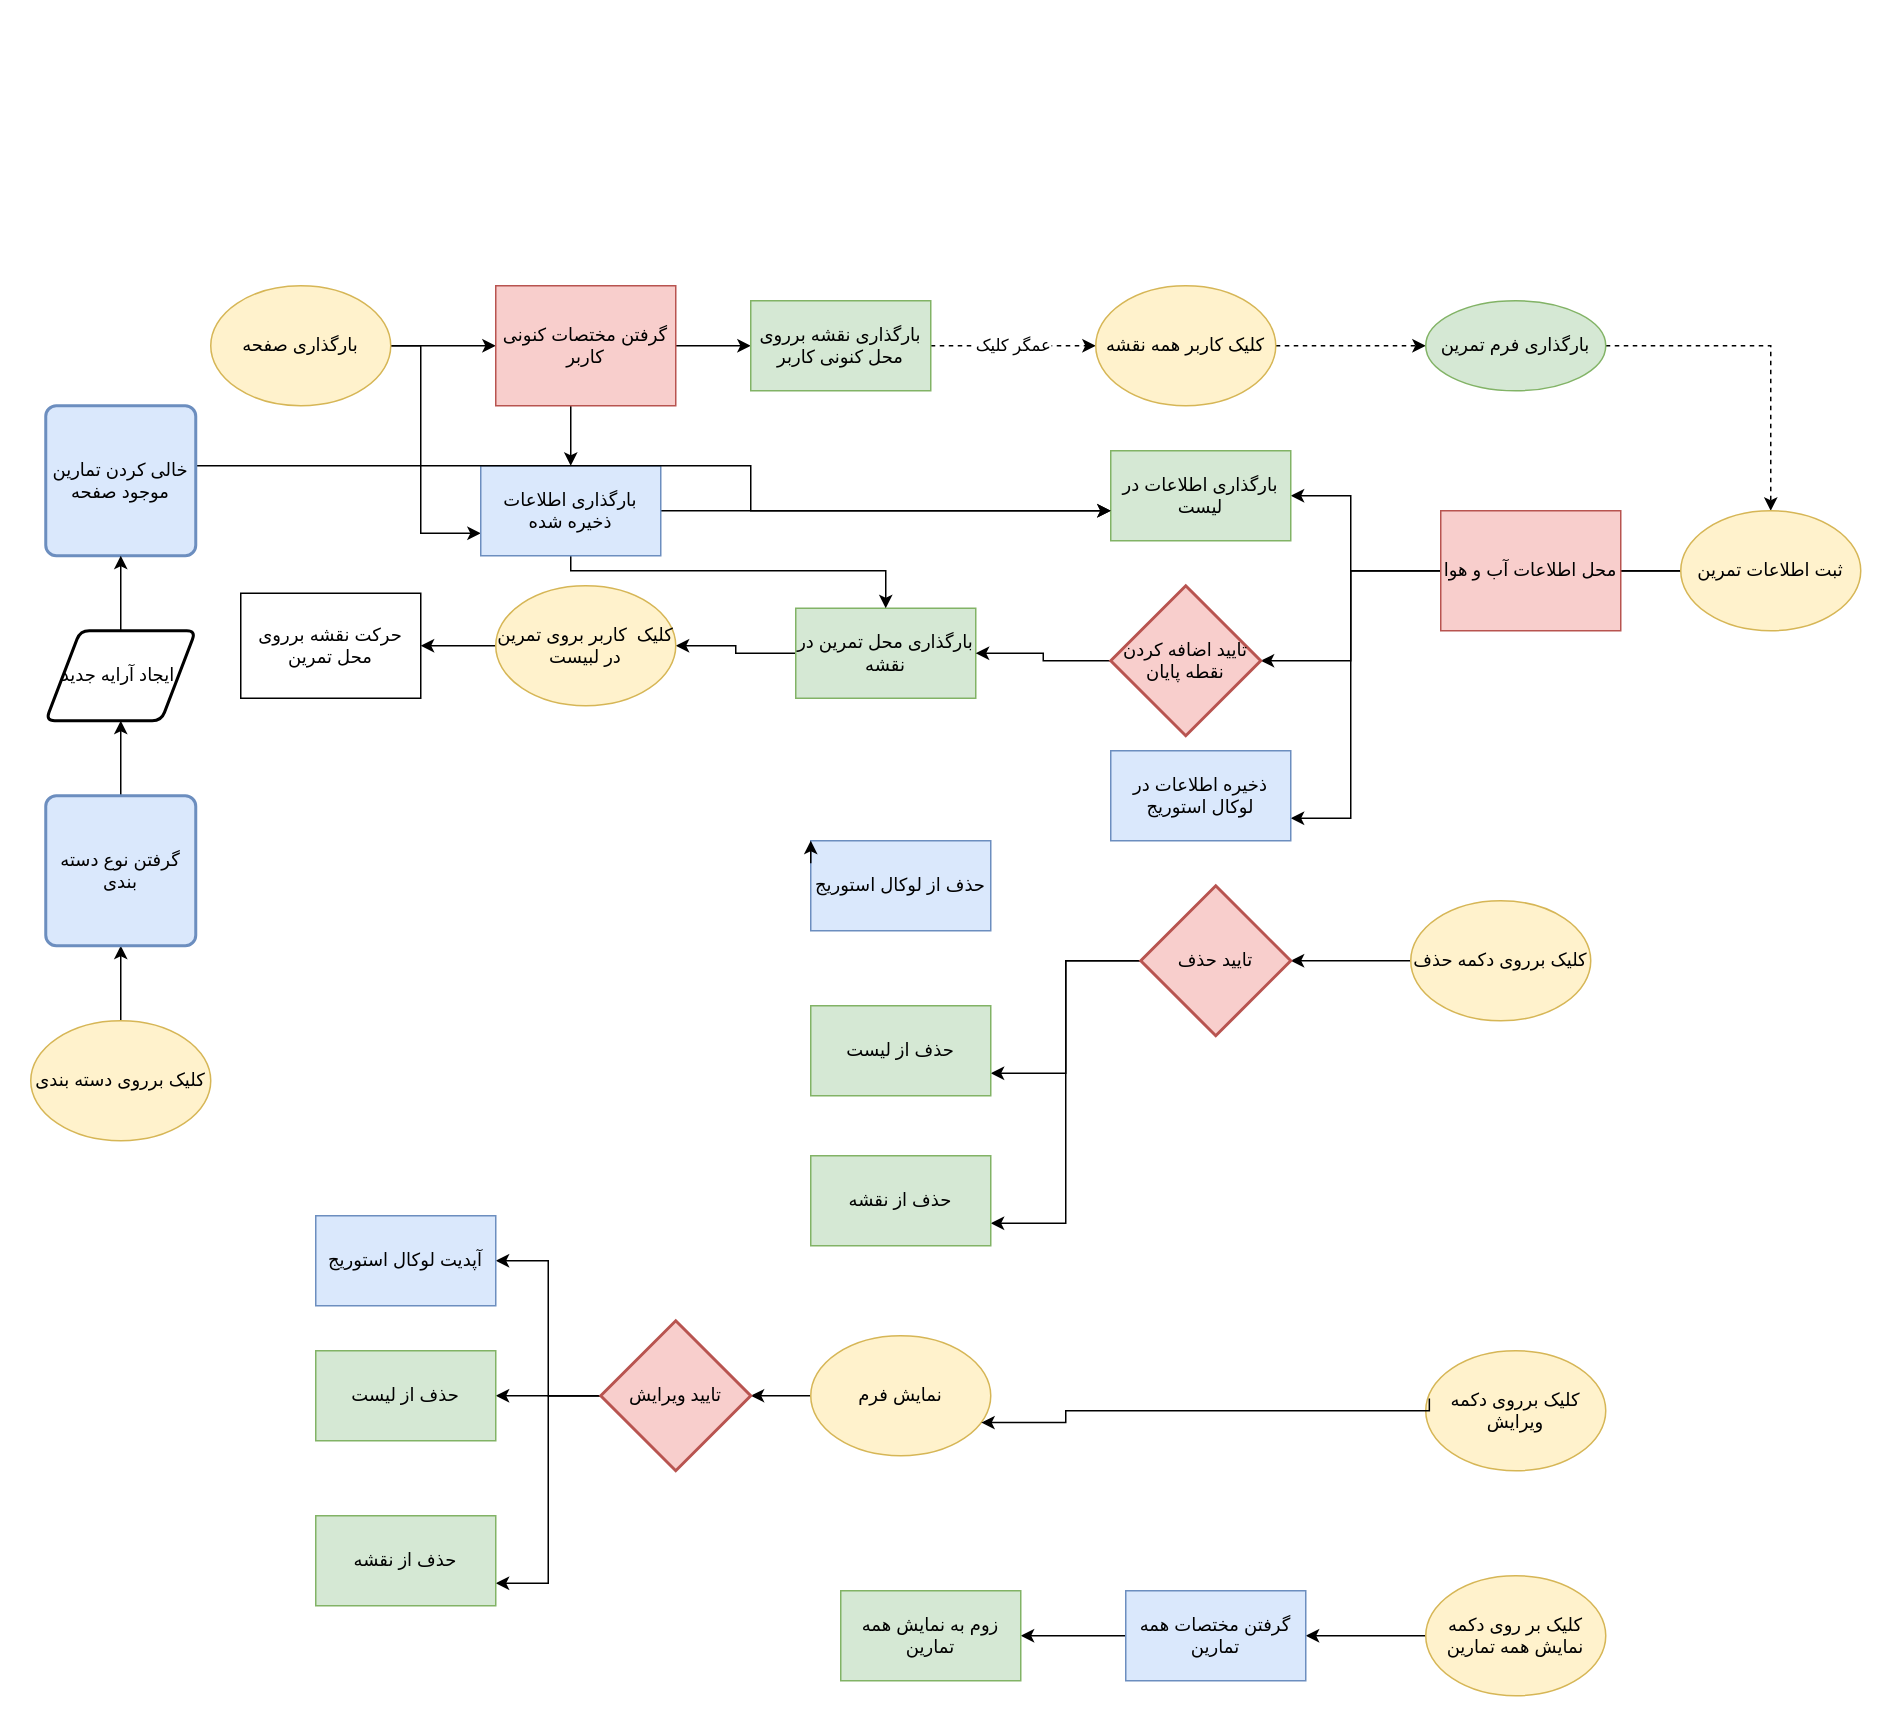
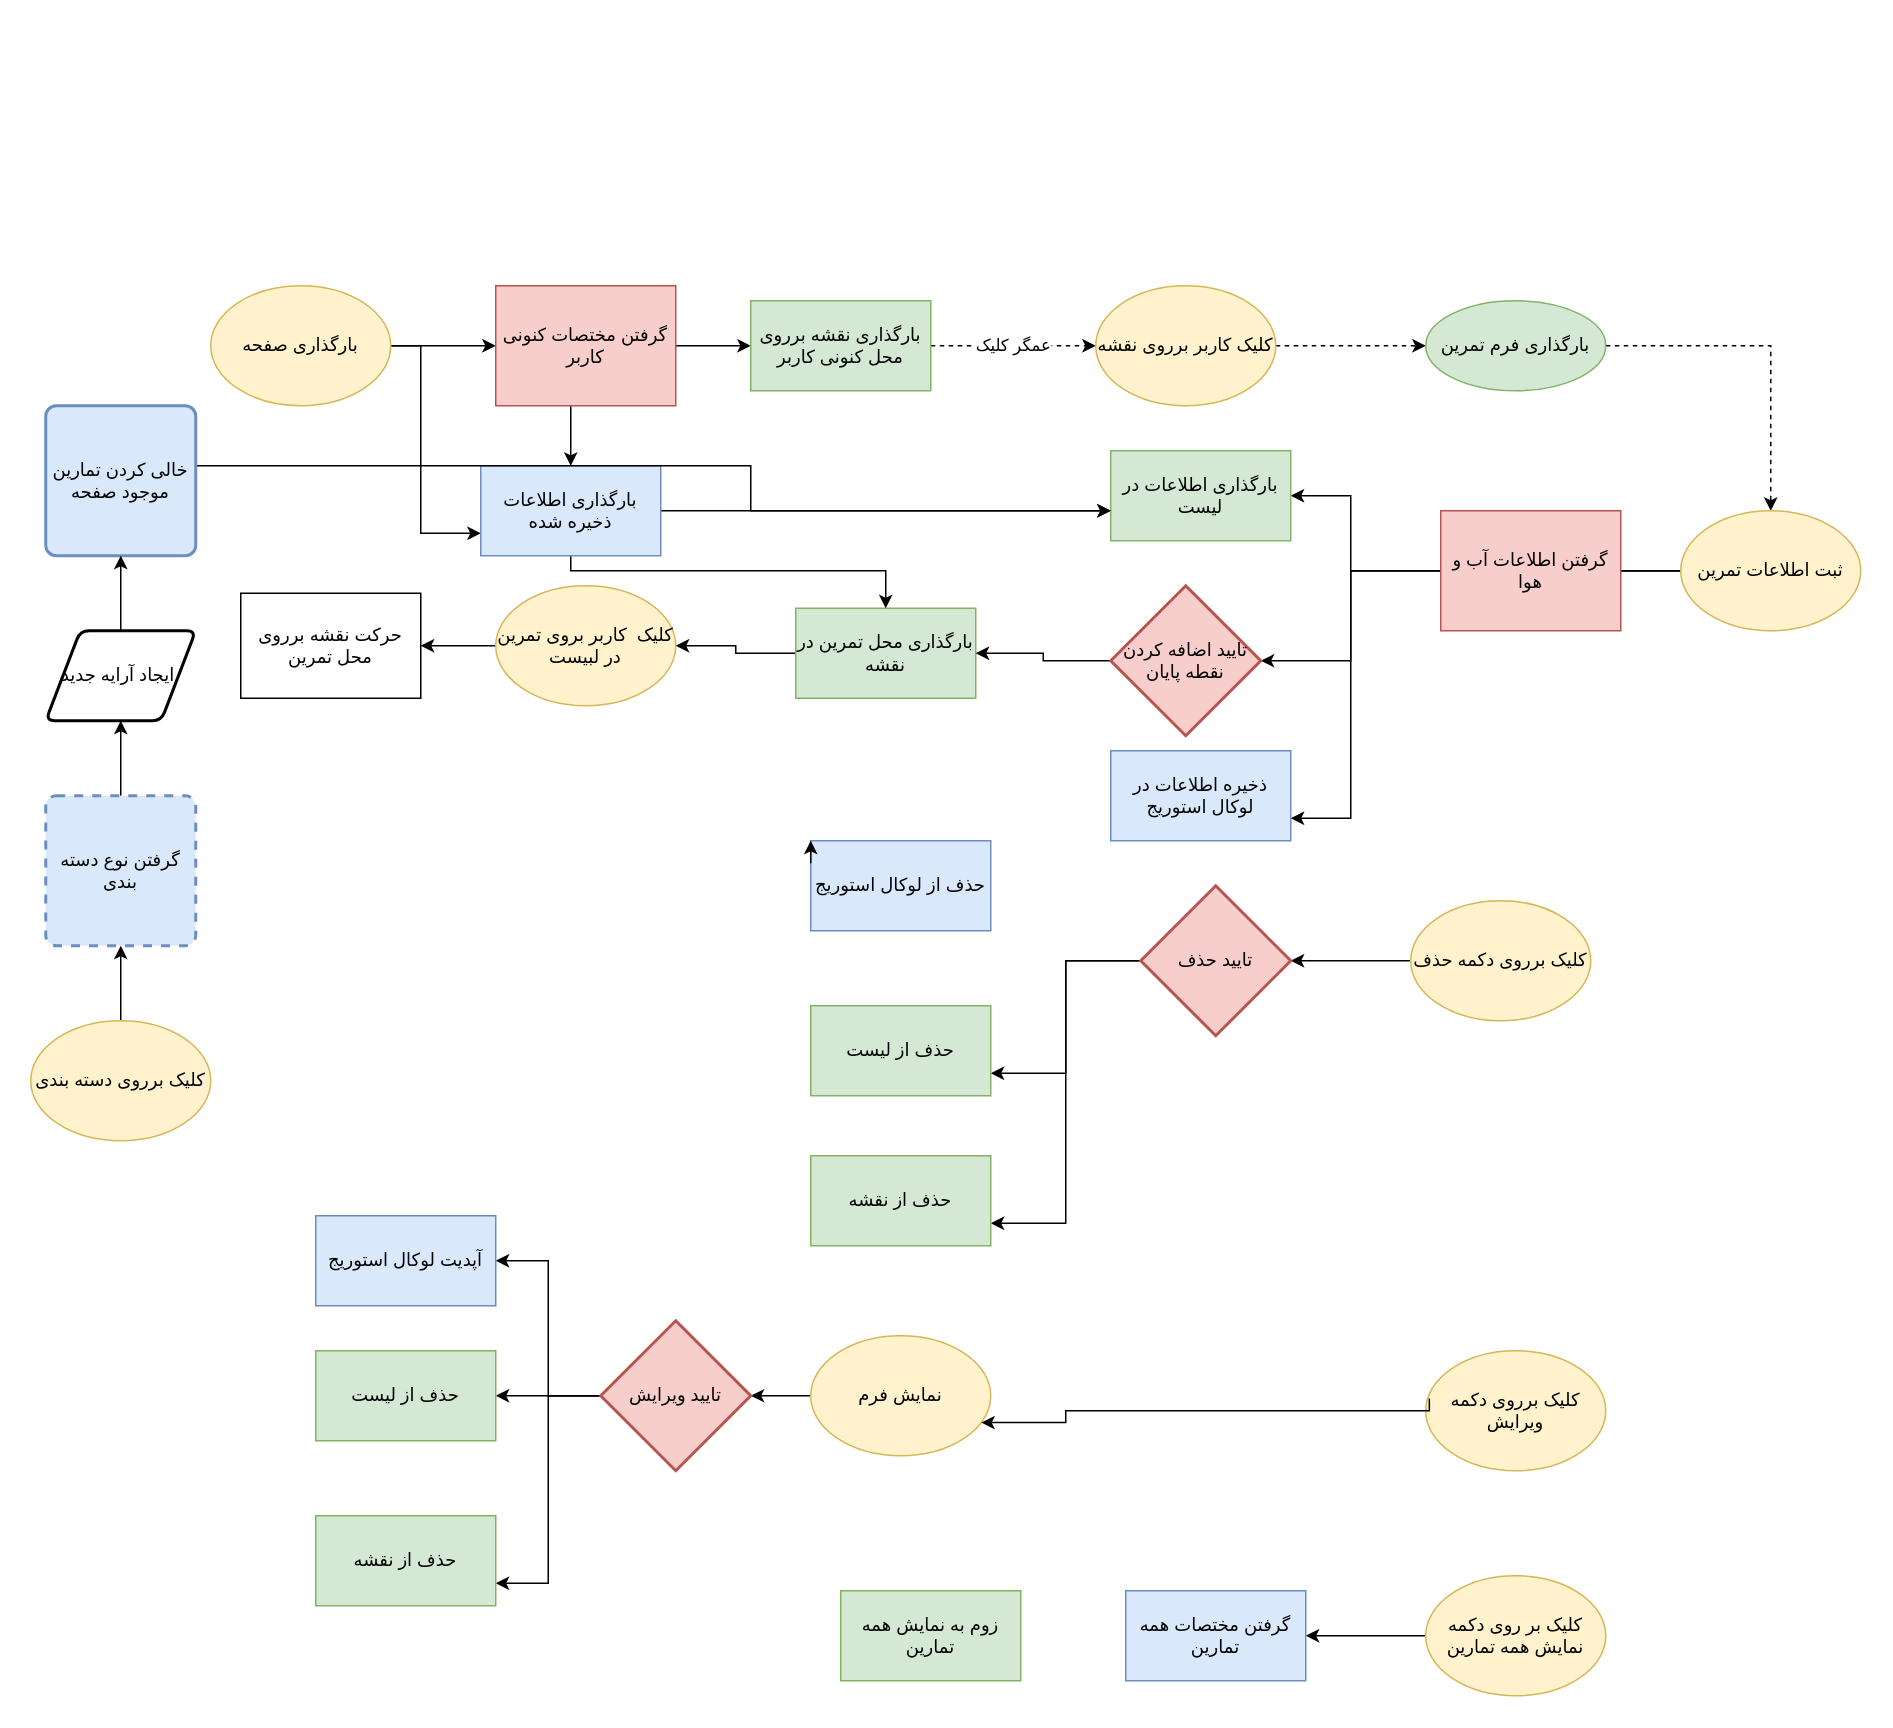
node "کلیک کاربر همه نقشه": label "کلیک کاربر همه نقشه" -> "کلیک کاربر برروی نقشه"
node "محل اطلاعات آب و هوا": label "محل اطلاعات آب و هوا" -> "گرفتن اطلاعات آب و هوا"
node "گرفتن نوع دسته بندی": style solid -> dashed
edge "گرفتن مختصات همه تمارین" -> "زوم به نمایش همه تمارین": removed
